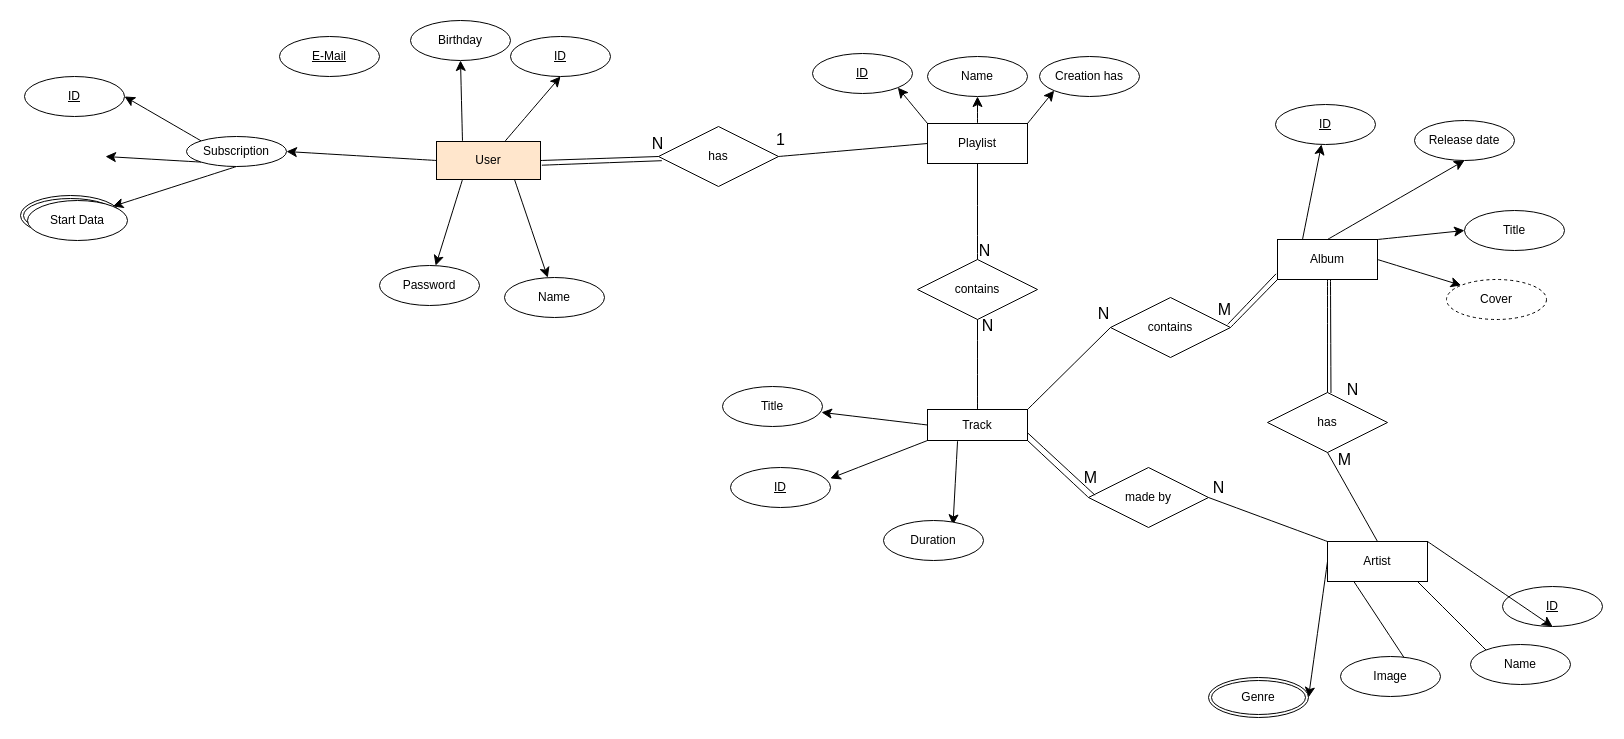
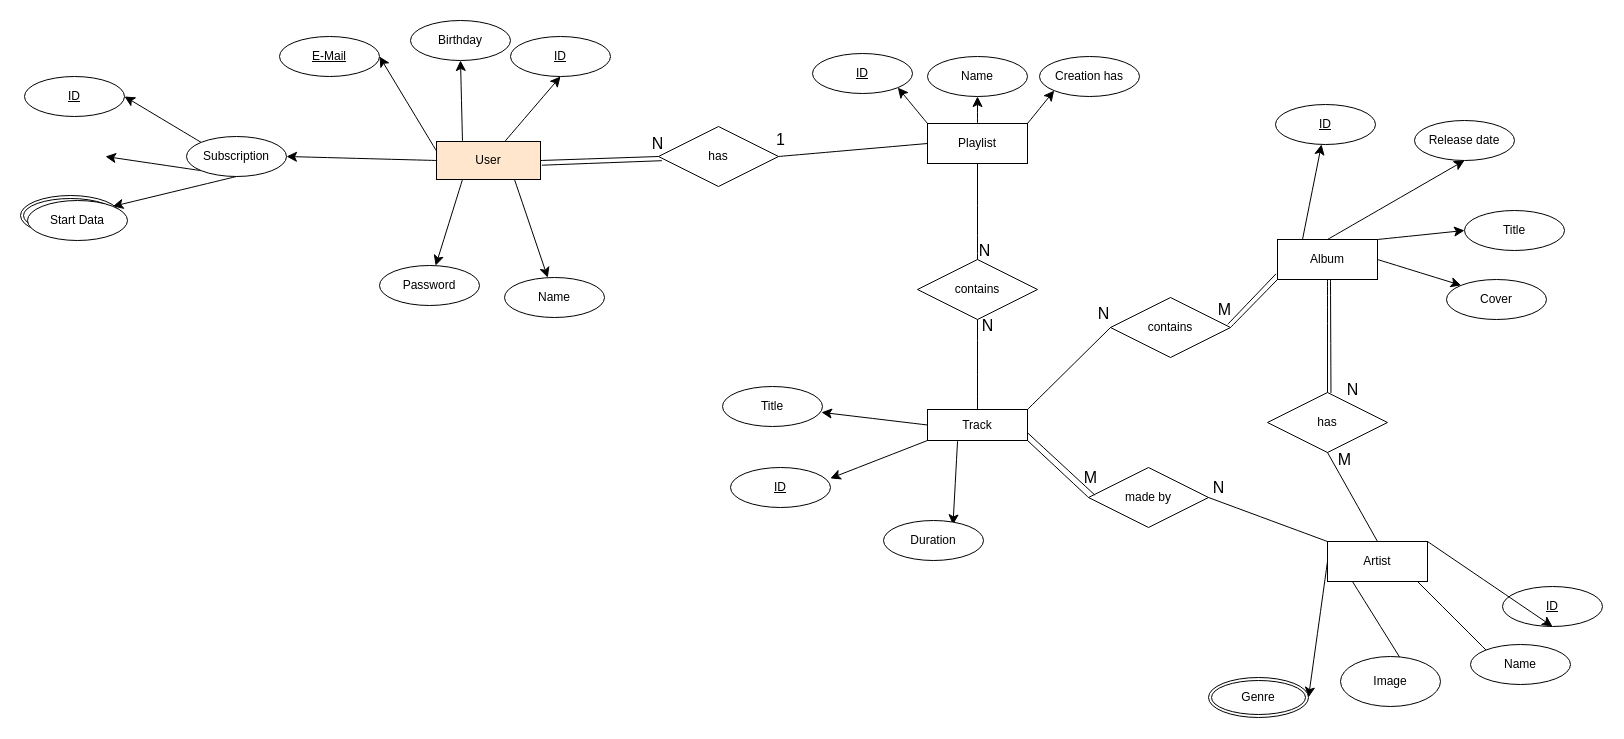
edge "User" -> "E-Mail": added
node "Subscription": size 100x30 -> 100x40
node "Cover": style dashed -> solid
node "Image": size 100x40 -> 100x50
